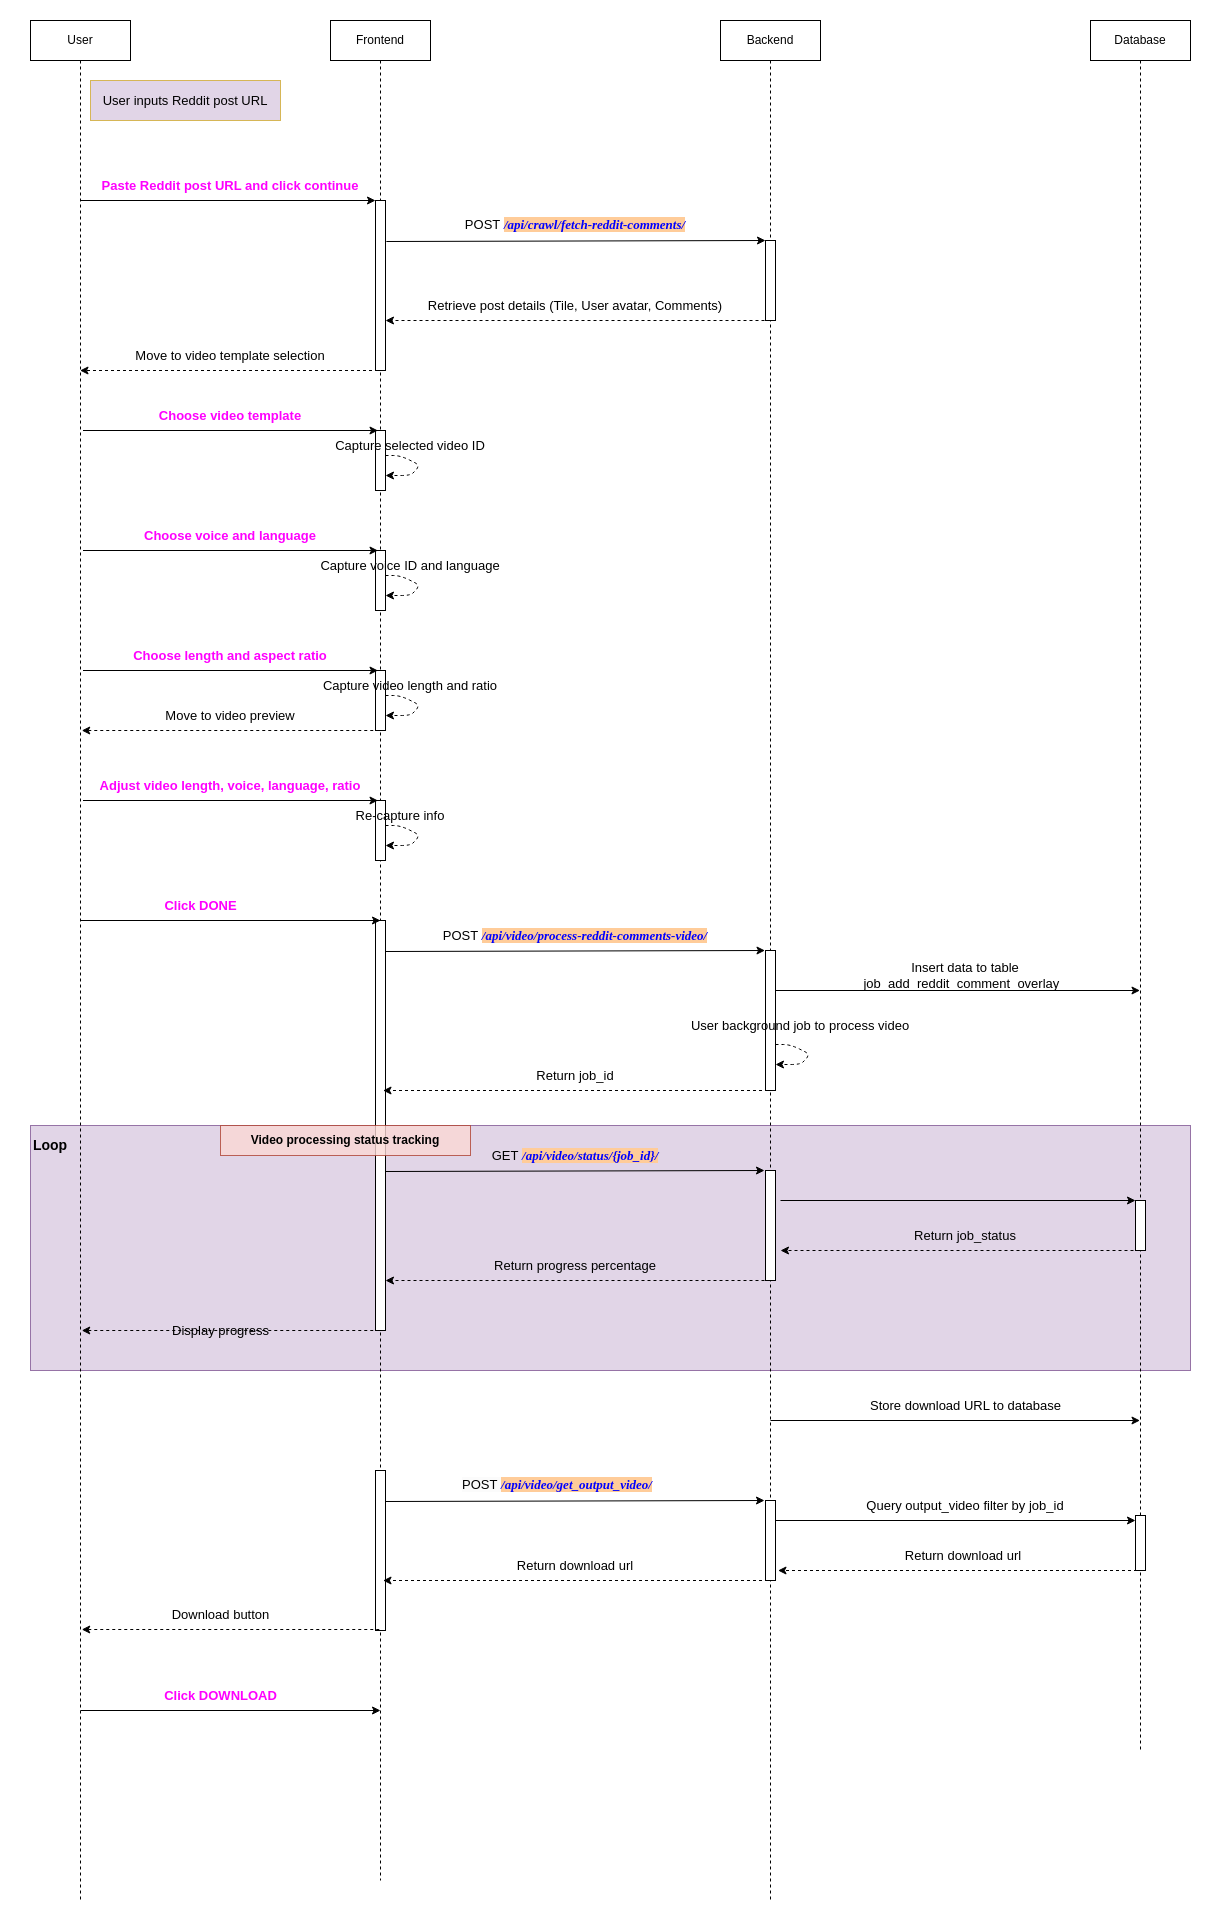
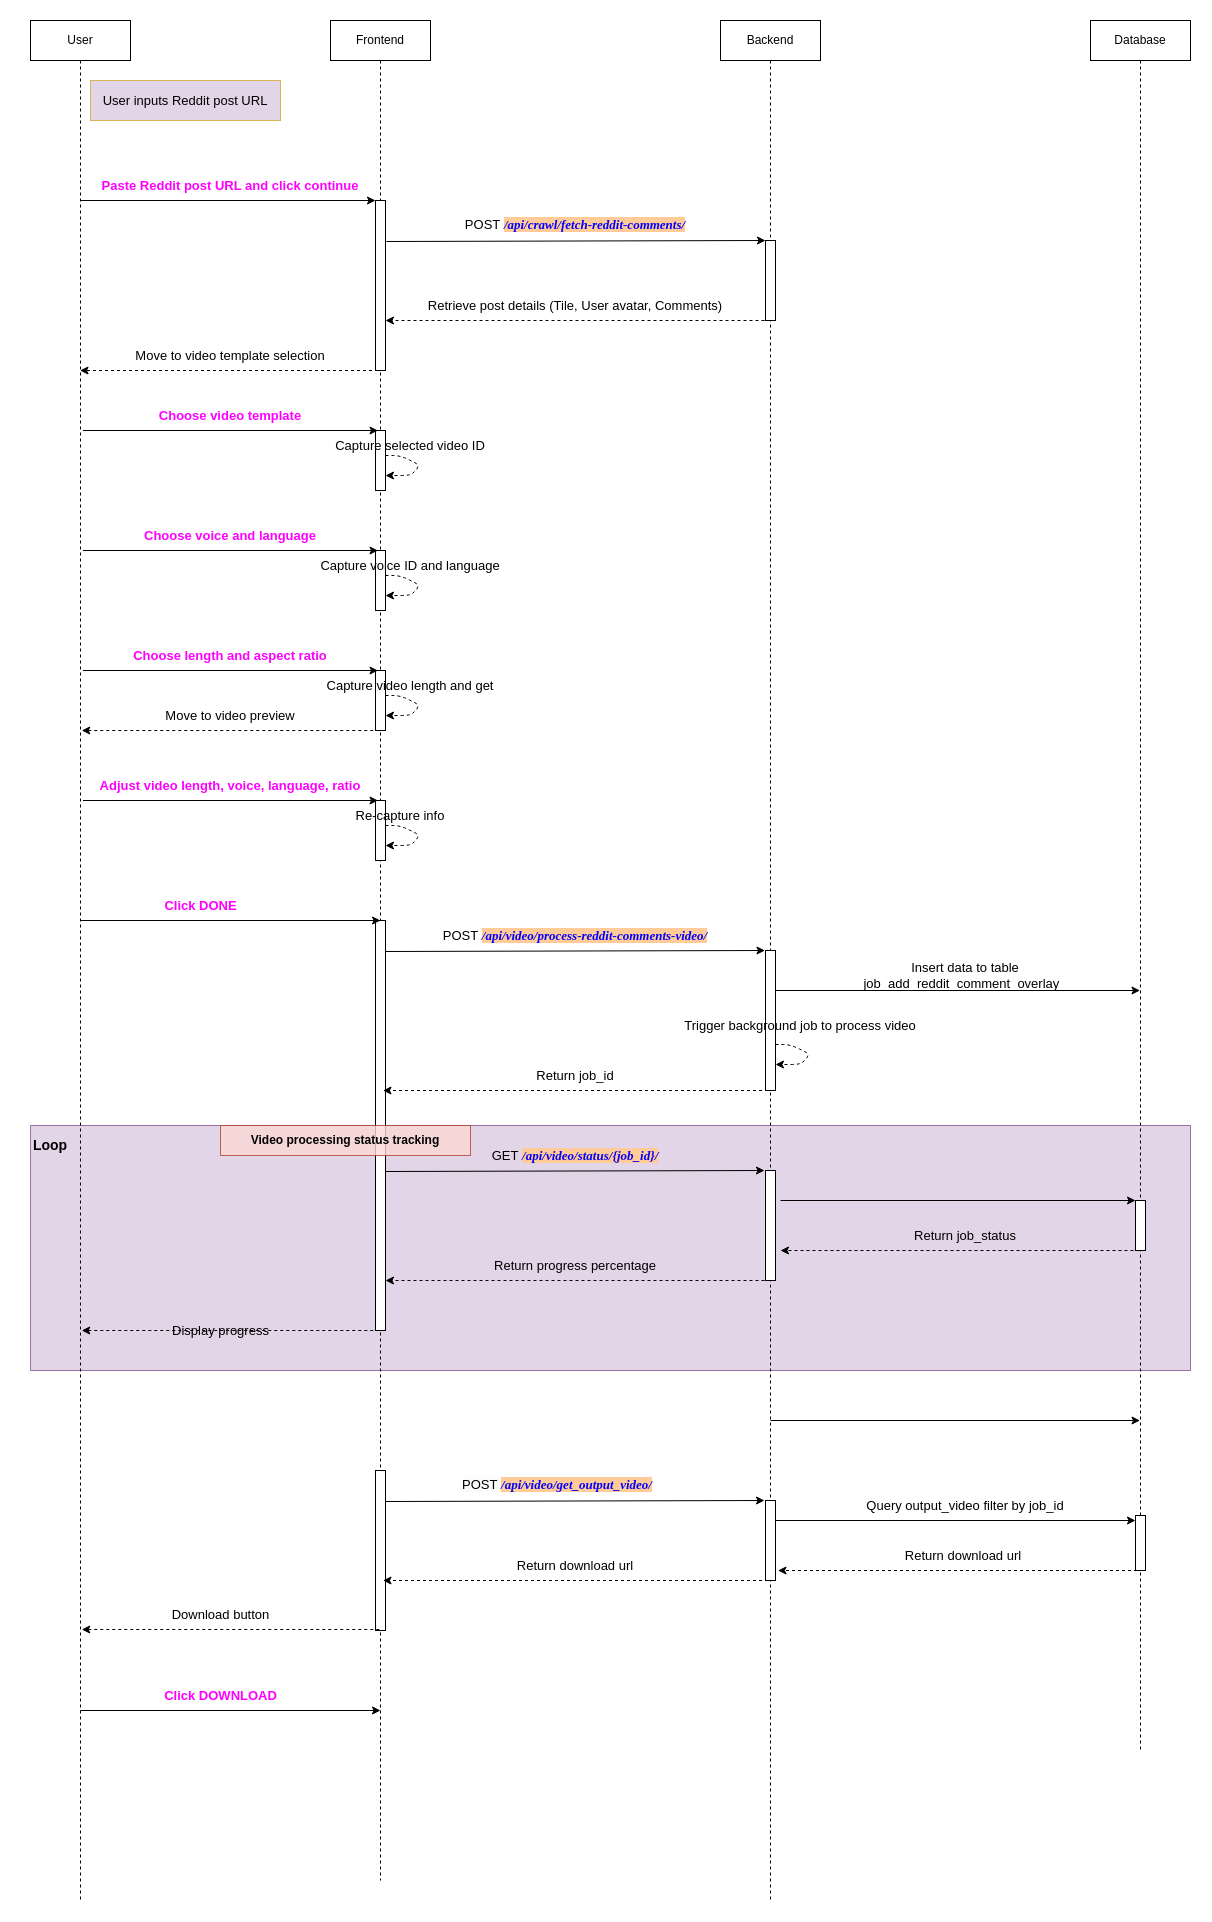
node "Capture video length and ratio": label "Capture video length and ratio" -> "Capture video length and get"
node "User background job to process video": label "User background job to process video" -> "Trigger background job to process video"
node "Store download URL to database": removed
